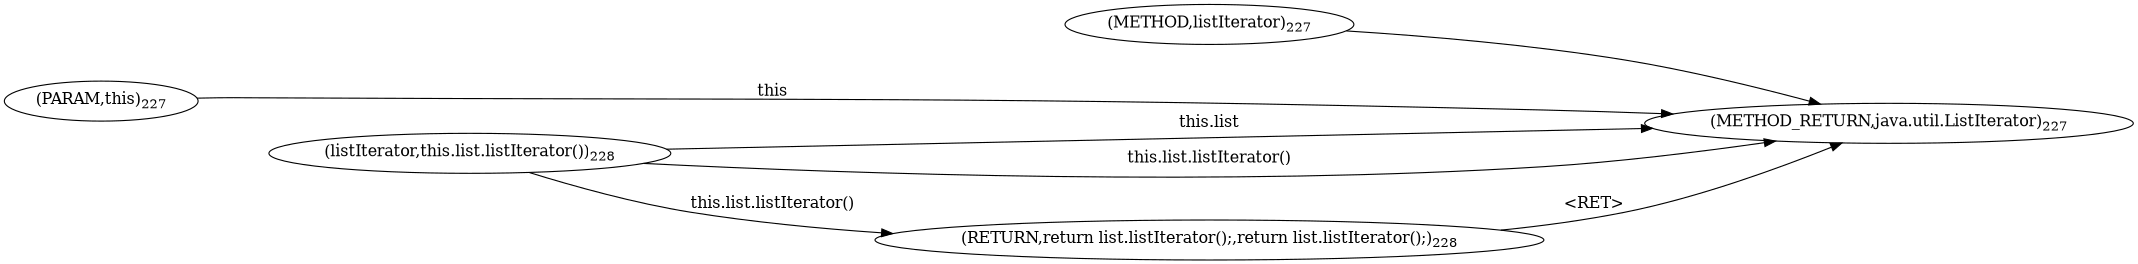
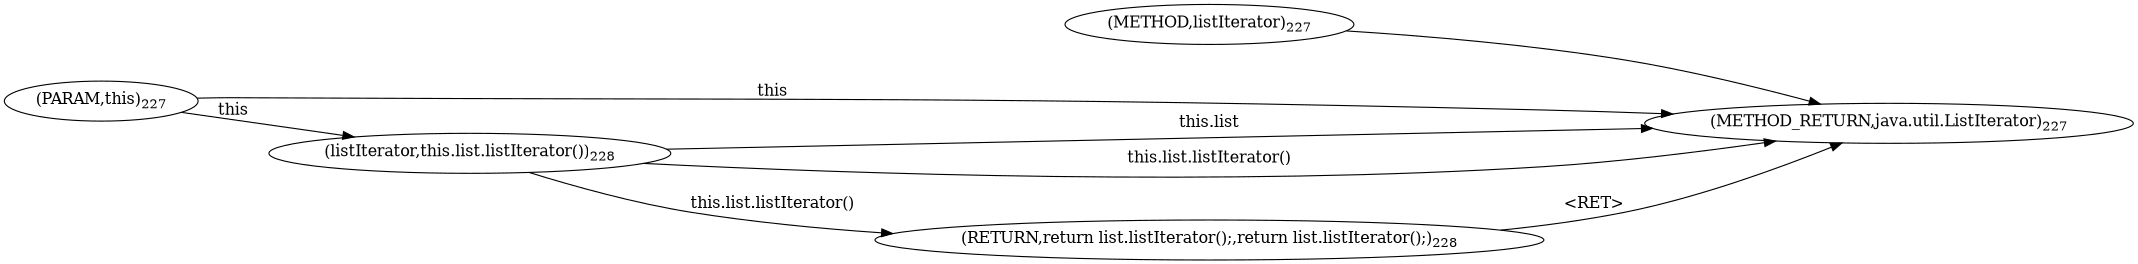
edge "(PARAM,this)" -> "(listIterator,this.list.listIterator())": added, label "this"
